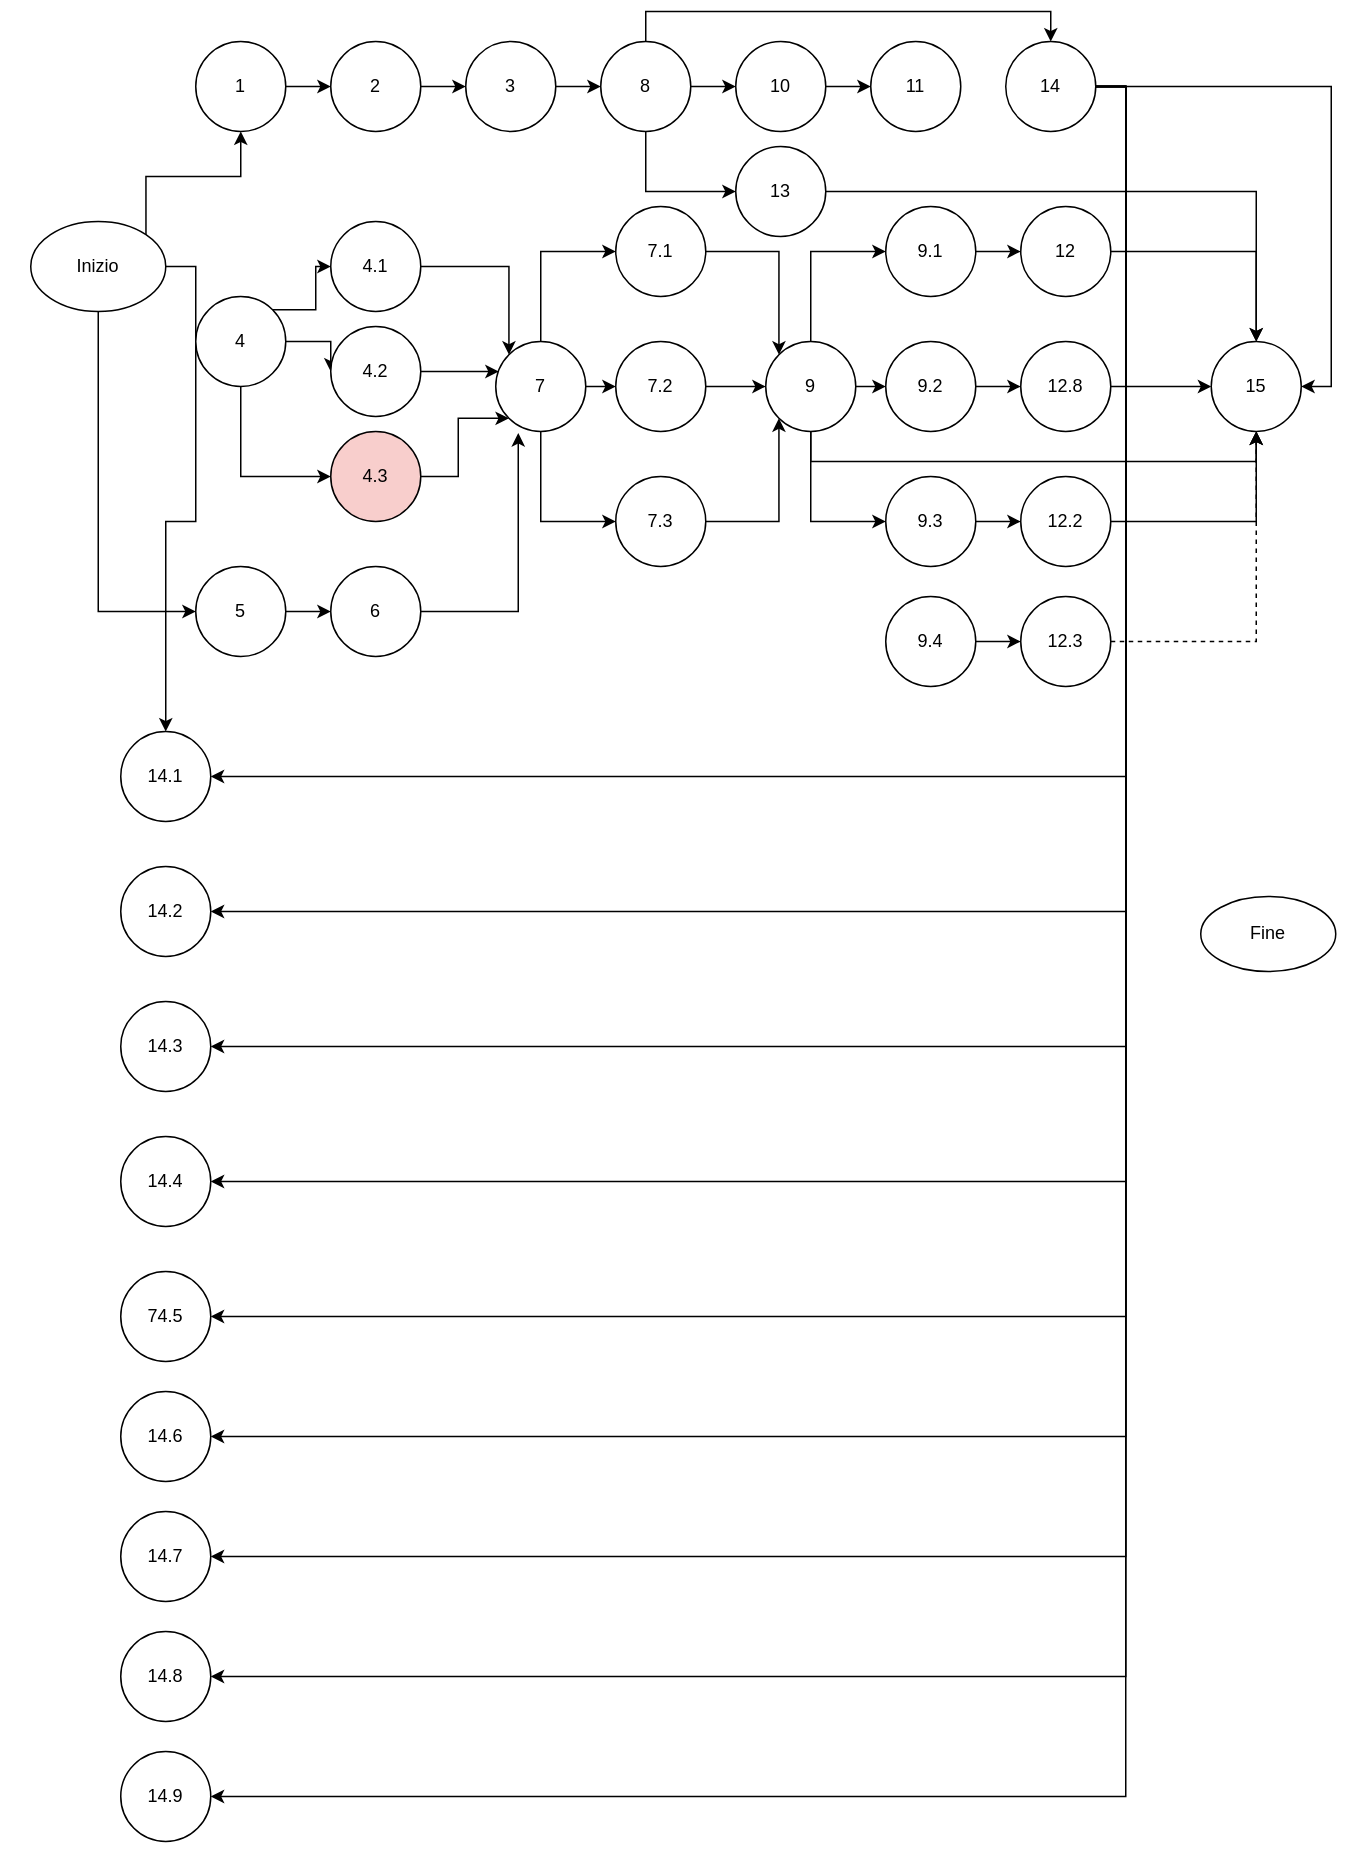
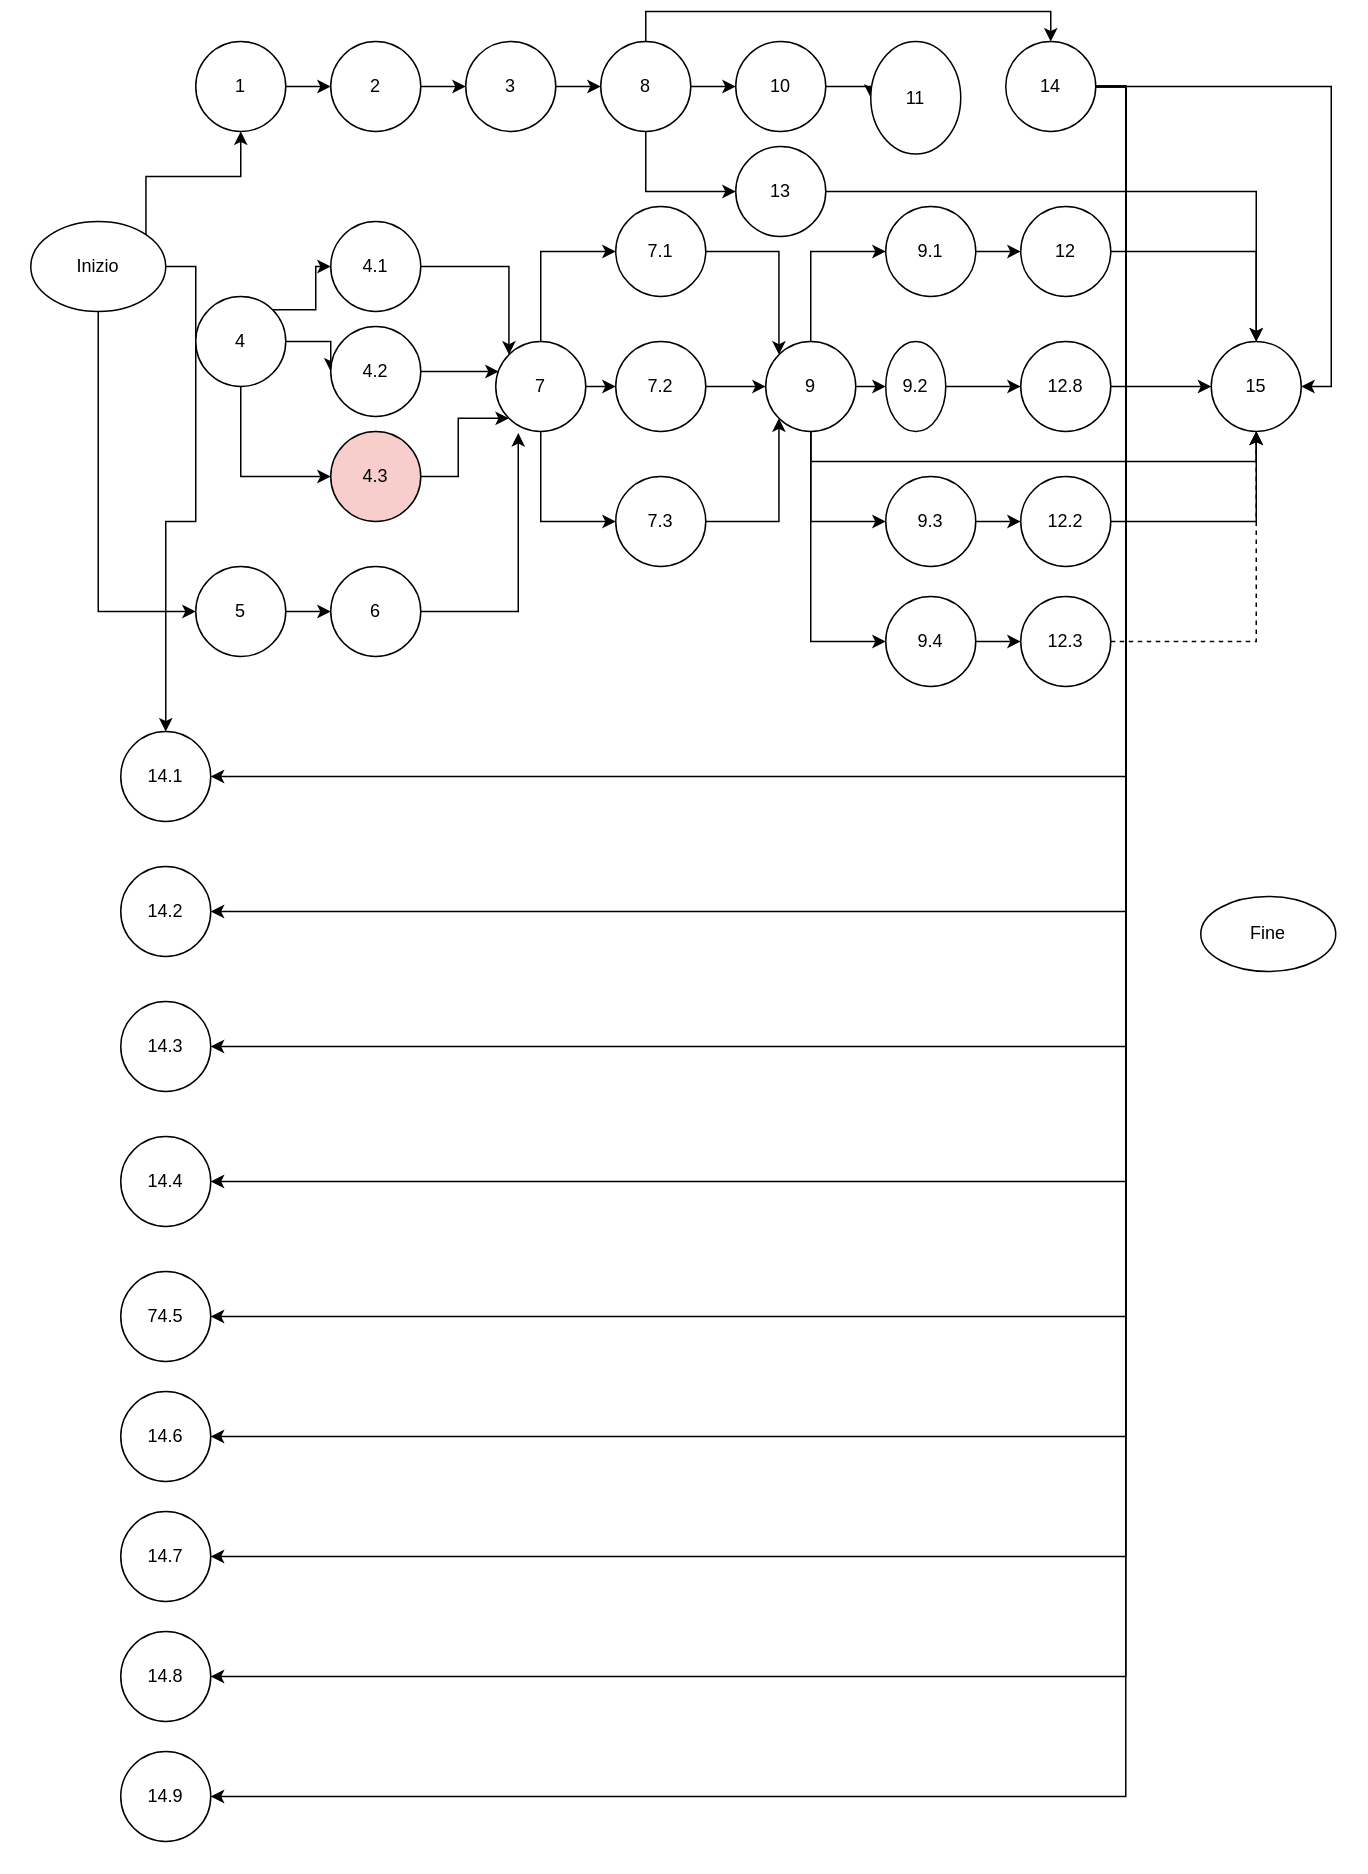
node "11": size 90x90 -> 90x113
node "9.2": size 90x90 -> 60x90
edge "9" -> "9.4": added
